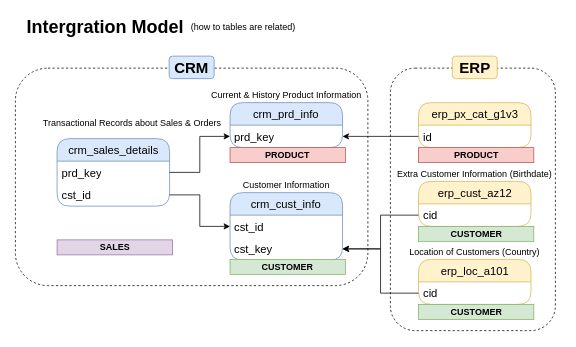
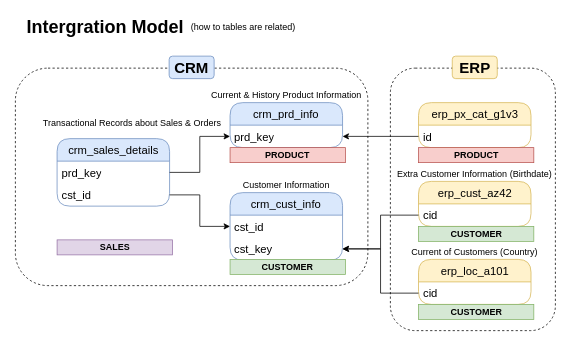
node "erp_cust_az12": label "erp_cust_az12" -> "erp_cust_az42"
node "Location of Customers (Country)": label "Location of Customers (Country)" -> "Current of Customers (Country)"
